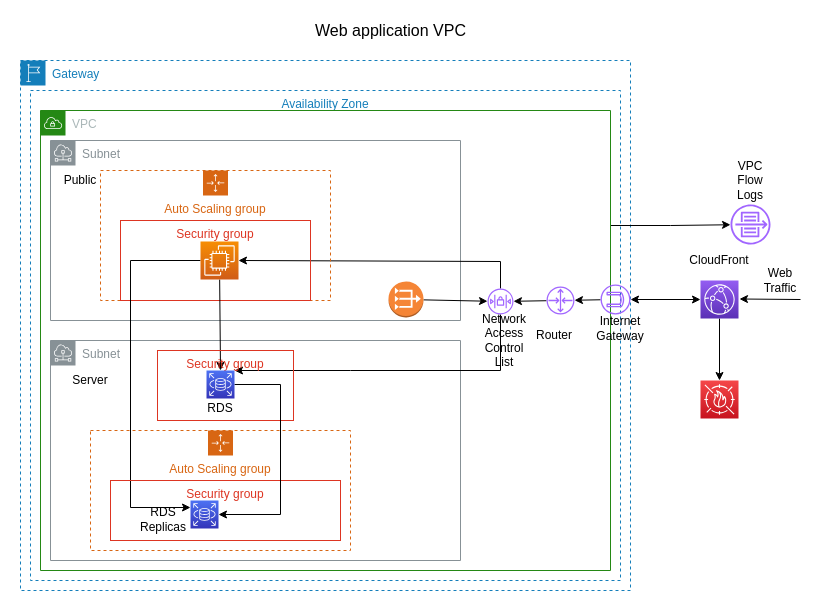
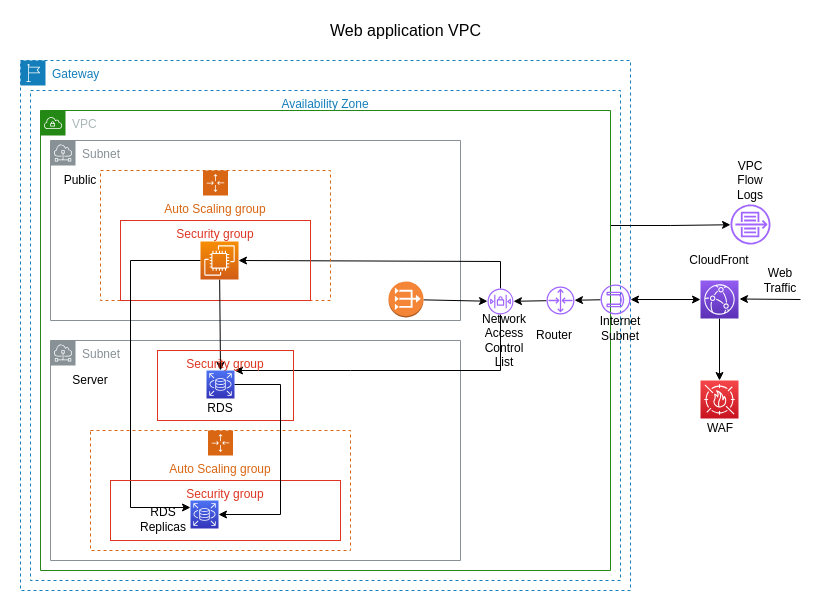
node "Web application VPC": moved (391, 31) -> (406, 31)
node "Internet Gateway": label "Internet Gateway" -> "Internet Subnet"
node "WAF": added
